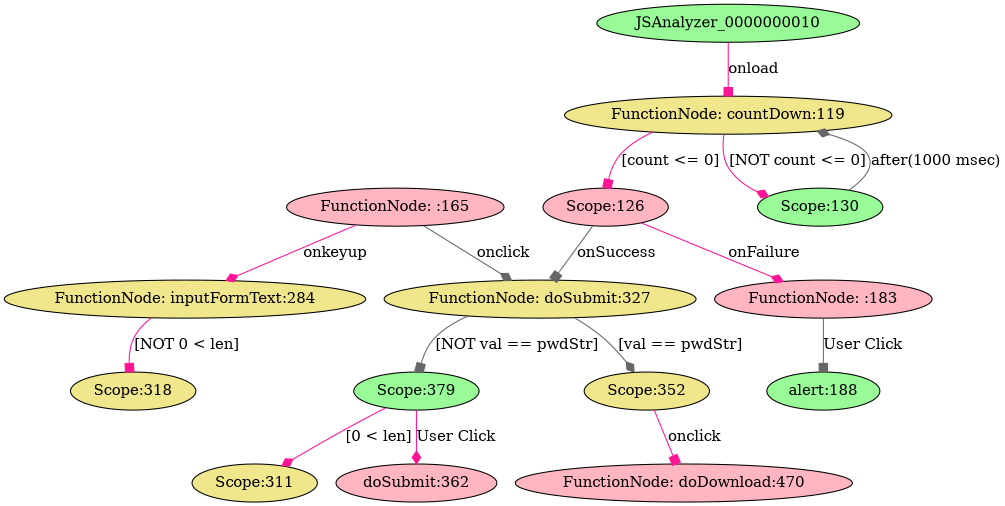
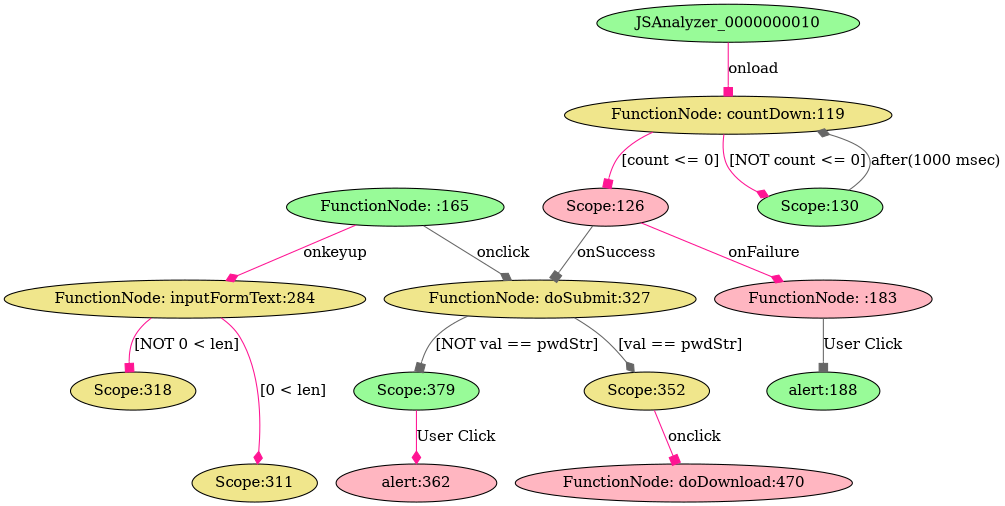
node "FunctionNode: :165": fillcolor lightpink -> palegreen
edge "Scope:379" -> "Scope:311": now "FunctionNode: inputFormText:284" -> "Scope:311"
node "doSubmit:362": label "doSubmit:362" -> "alert:362"
